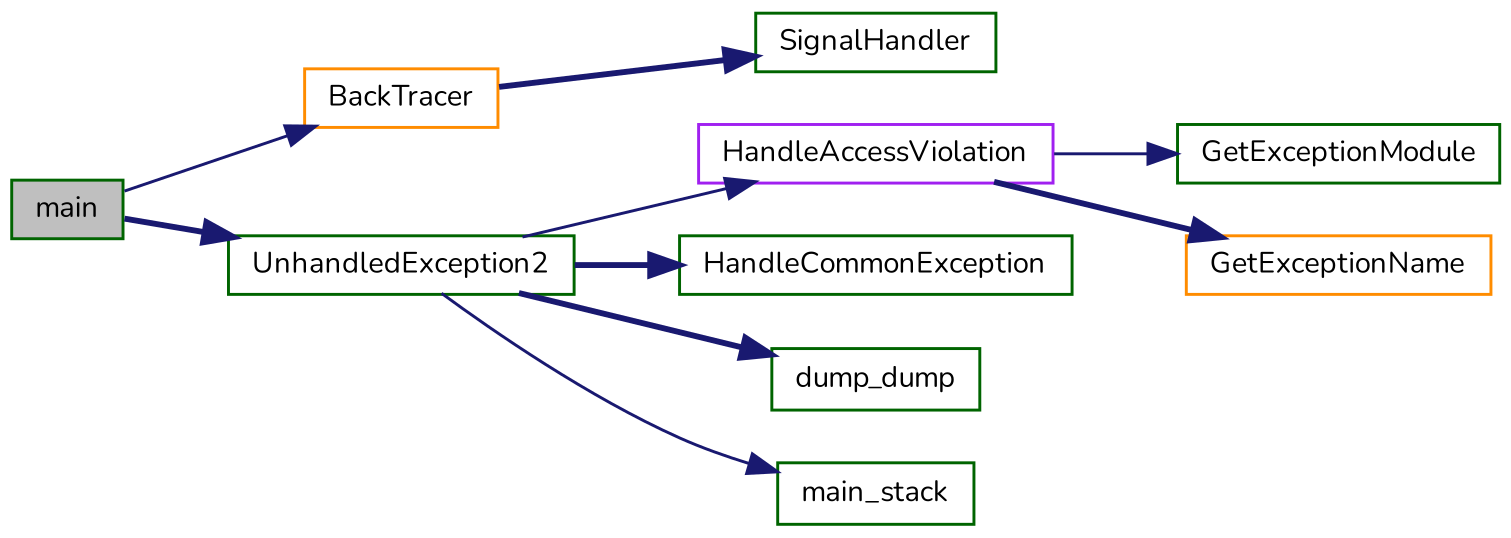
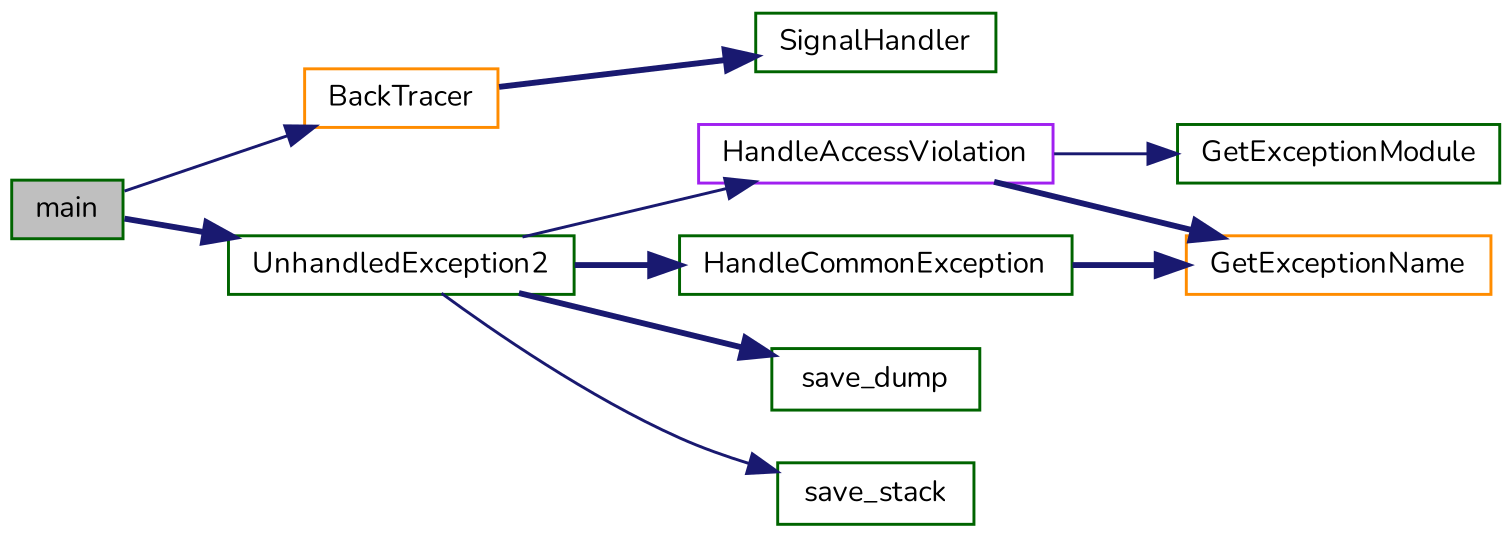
edge "HandleCommonException" -> "GetExceptionName": added
node "dump_dump": label "dump_dump" -> "save_dump"
node "main_stack": label "main_stack" -> "save_stack"
